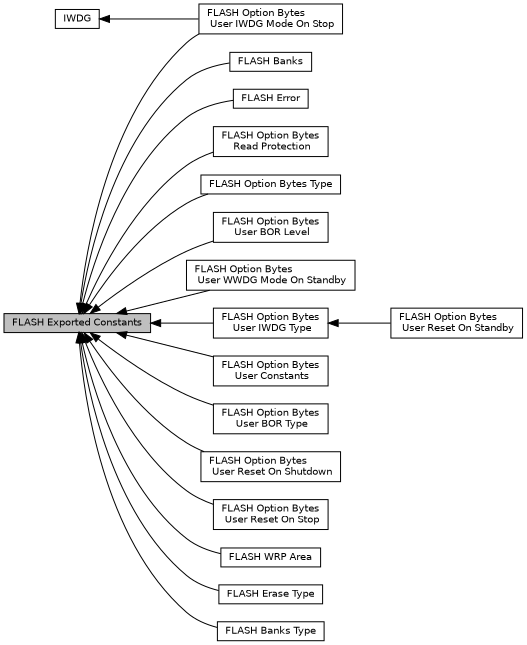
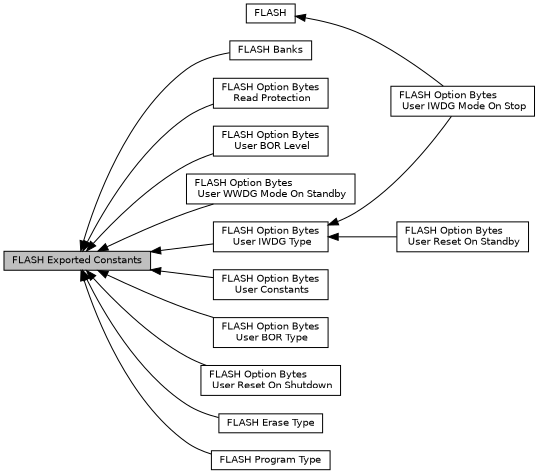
node "IWDG": label "IWDG" -> "FLASH"
node "FLASH Error": removed
edge "FLASH Option Bytes User IWDG Mode On Stop" -> "FLASH Exported Constants": now "FLASH Option Bytes User IWDG Mode On Stop" -> "FLASH Option Bytes User IWDG Type"
node "FLASH Option Bytes Type": removed
node "FLASH Option Bytes User Reset On Stop": removed
node "FLASH WRP Area": removed
node "FLASH Banks Type": label "FLASH Banks Type" -> "FLASH Program Type"
